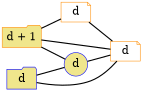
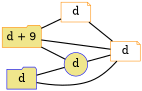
node "d + 1": label "d + 1" -> "d + 9"
